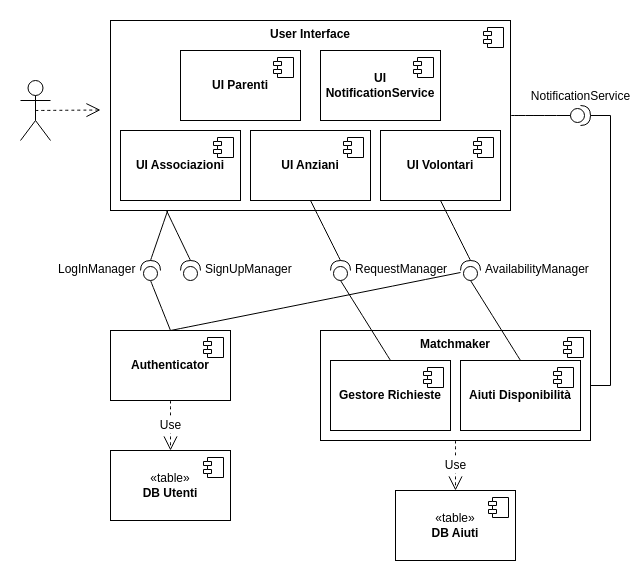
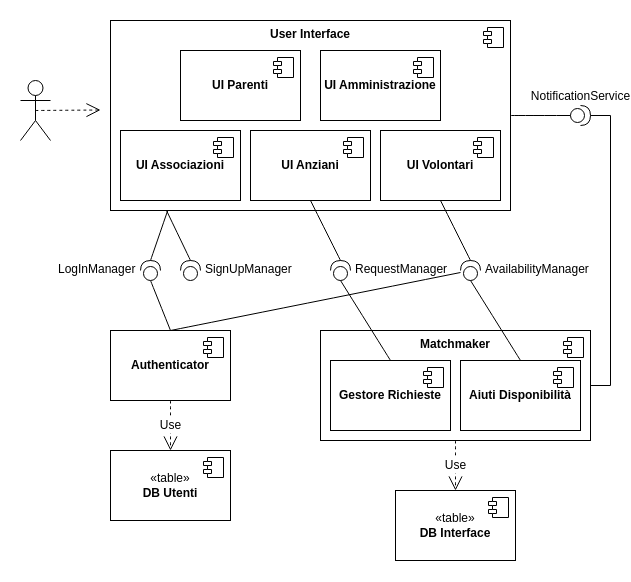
node "UI NotificationService": label "UI NotificationService" -> "UI Amministrazione"
node "«table» DB Aiuti": label "«table» DB Aiuti" -> "«table» DB Interface"
